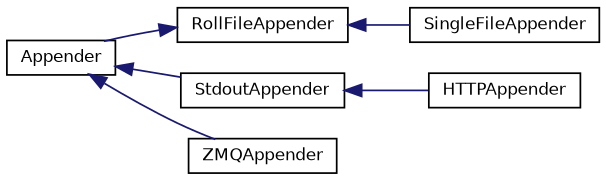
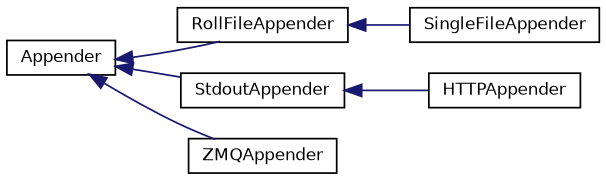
edge "Appender" -> "RollFileAppender": reversed
